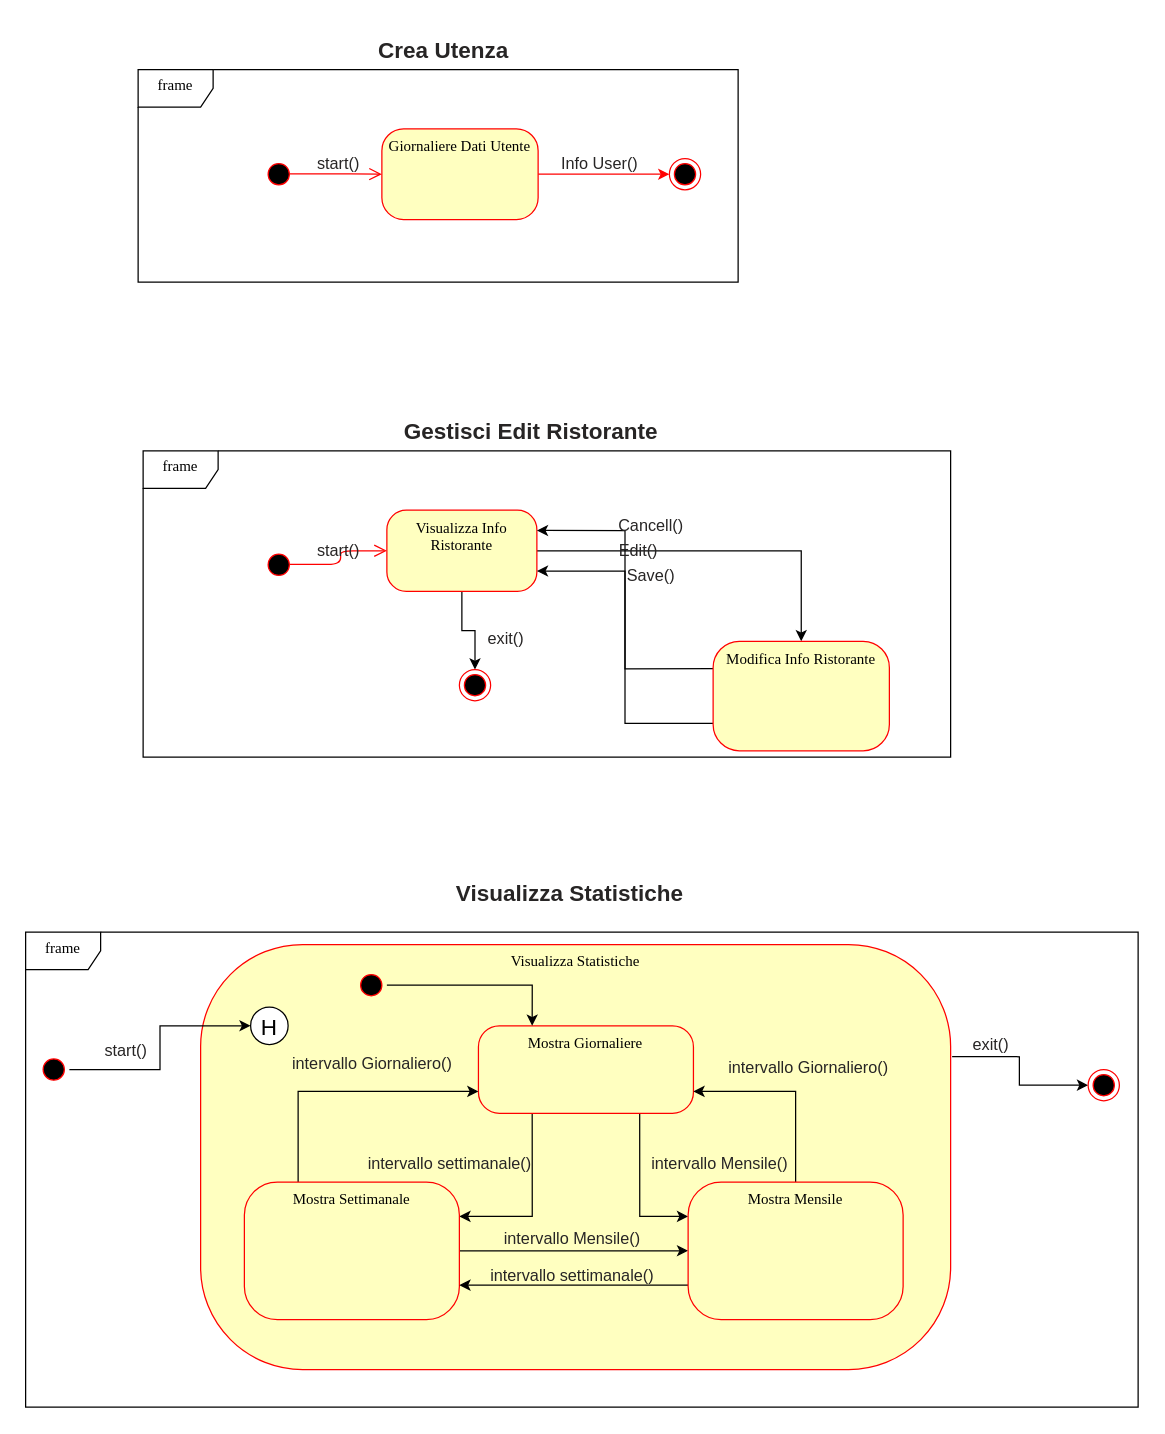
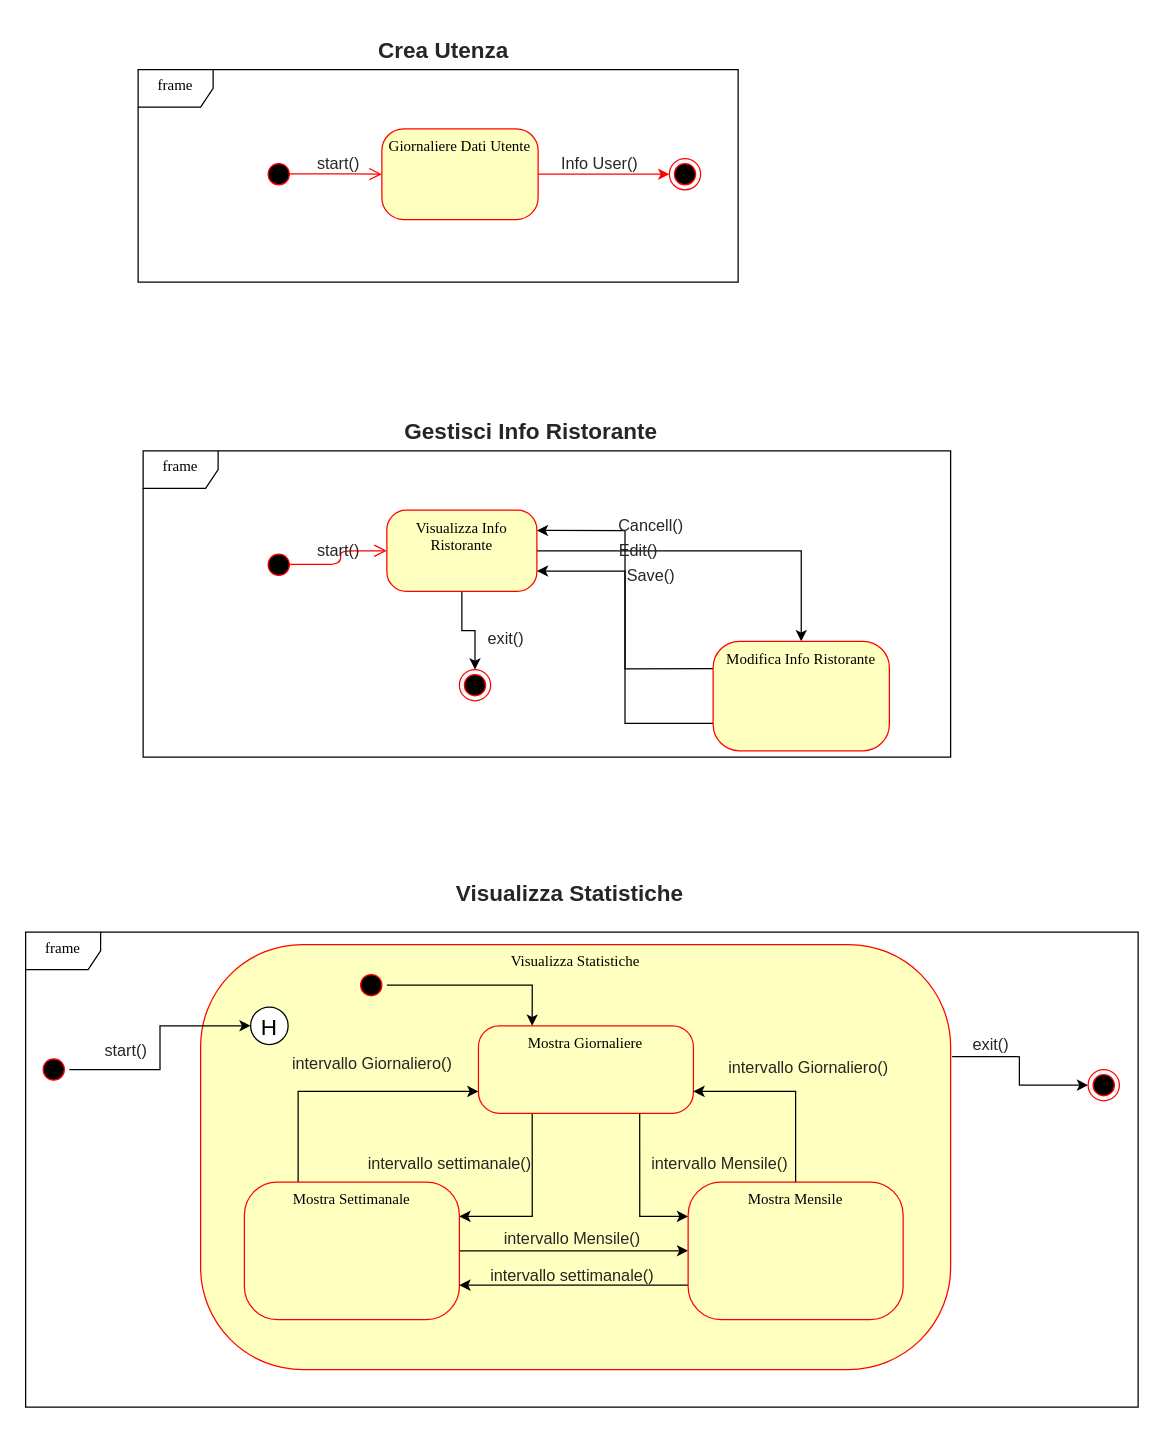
node "Gestisci Edit Ristorante": label "Gestisci Edit Ristorante" -> "Gestisci Info Ristorante"
